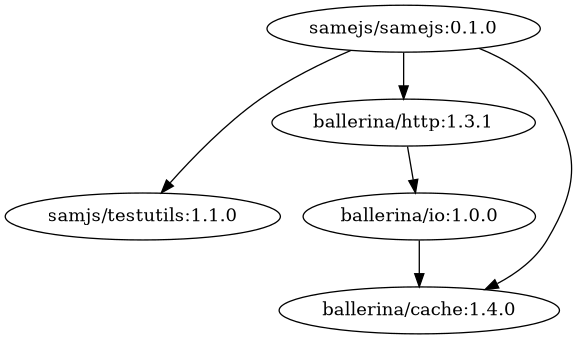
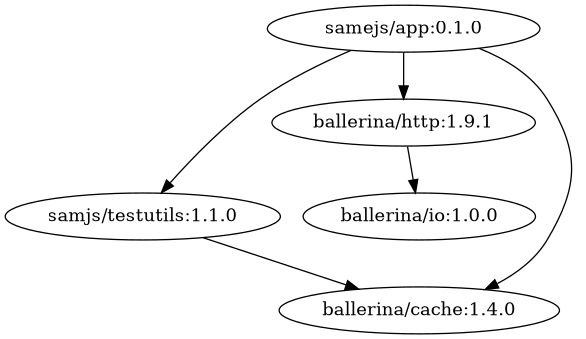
node "samejs/samejs:0.1.0": label "samejs/samejs:0.1.0" -> "samejs/app:0.1.0"
node "ballerina/http:1.3.1": label "ballerina/http:1.3.1" -> "ballerina/http:1.9.1"
edge "ballerina/io:1.0.0" -> "ballerina/cache:1.4.0": now "samjs/testutils:1.1.0" -> "ballerina/cache:1.4.0"
